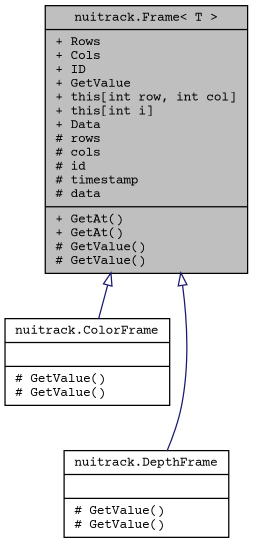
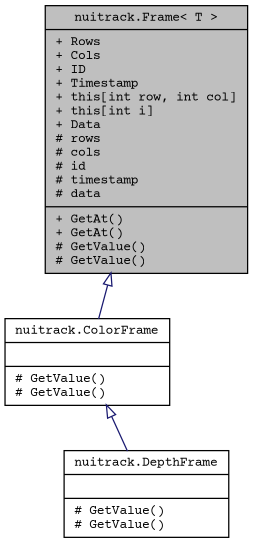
node "nuitrack.Frame< T >": text "+ GetValue" -> "+ Timestamp"
edge "nuitrack.DepthFrame" -> "nuitrack.Frame< T >": now "nuitrack.DepthFrame" -> "nuitrack.ColorFrame"
